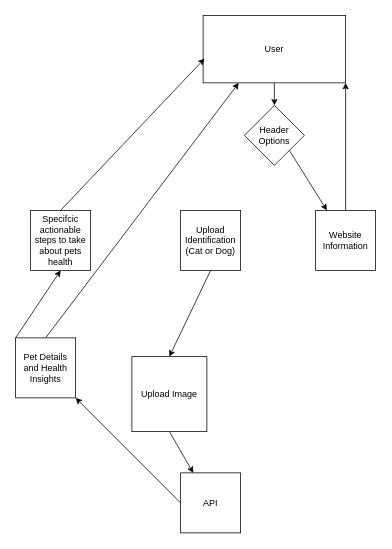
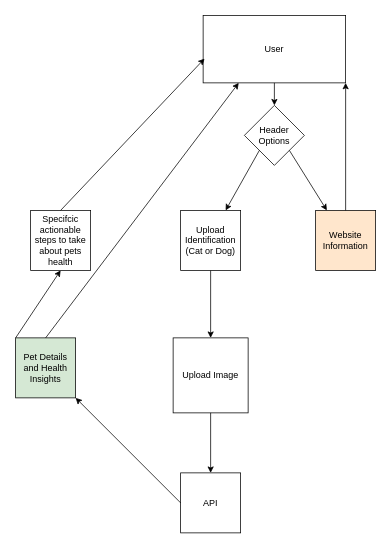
edge "Header Options" -> "Upload Identification (Cat or Dog)": added
node "Website Information": fillcolor #ffffff -> #ffe6cc
node "Pet Details and Health Insights": fillcolor #ffffff -> #d5e8d4
node "Upload Image": moved (169, 394) -> (210, 375)
